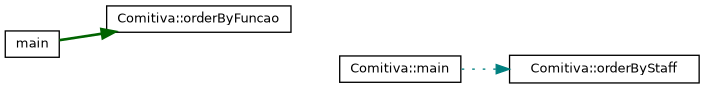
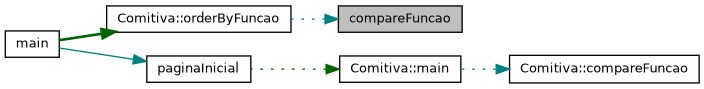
node "compareFuncao": added
node "paginaInicial": added
node "Comitiva::orderByStaff": label "Comitiva::orderByStaff" -> "Comitiva::compareFuncao"
